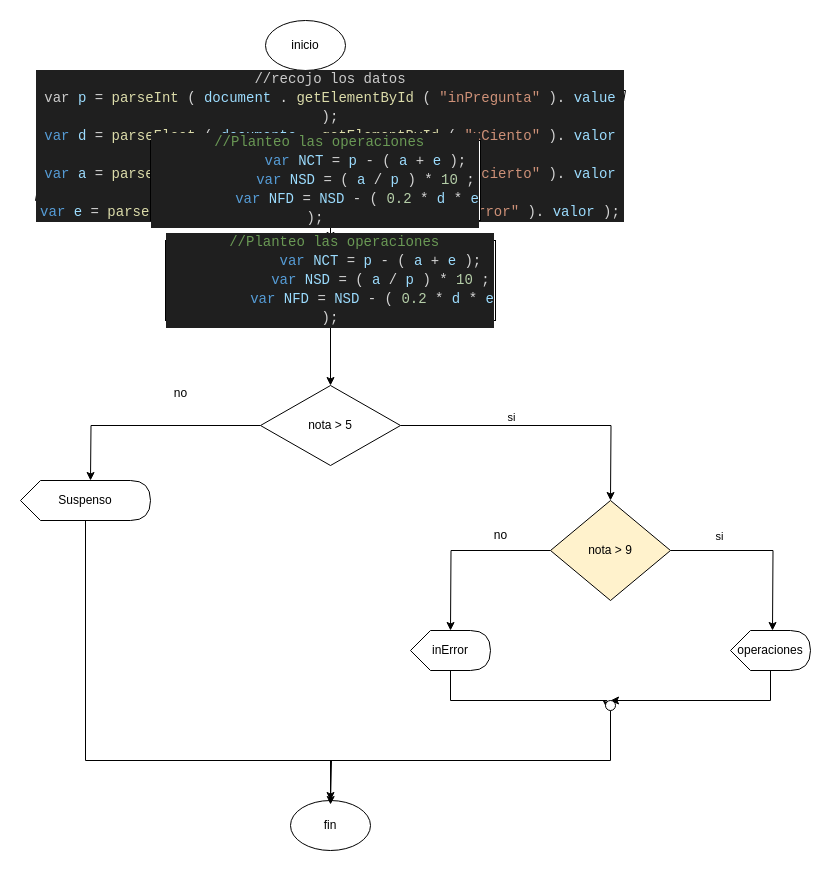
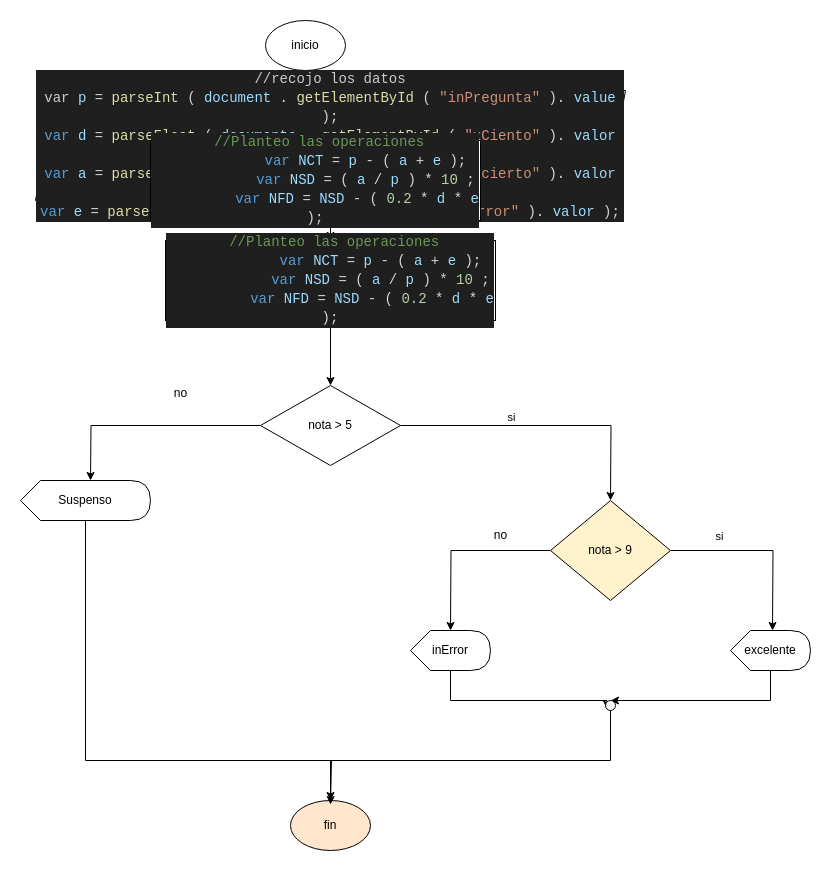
node "operaciones": label "operaciones" -> "excelente"
node "fin": fillcolor #ffffff -> #ffe6cc
